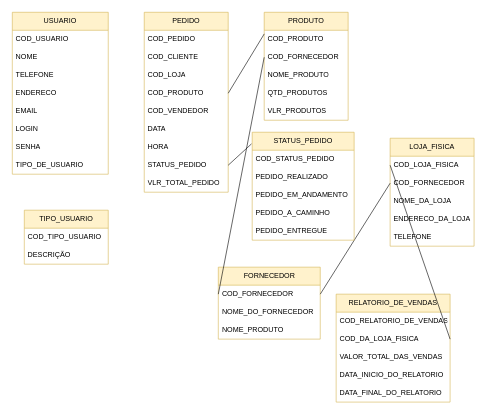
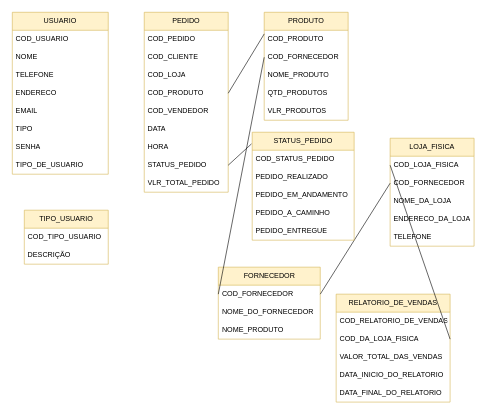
node "LOGIN": label "LOGIN" -> "TIPO"
